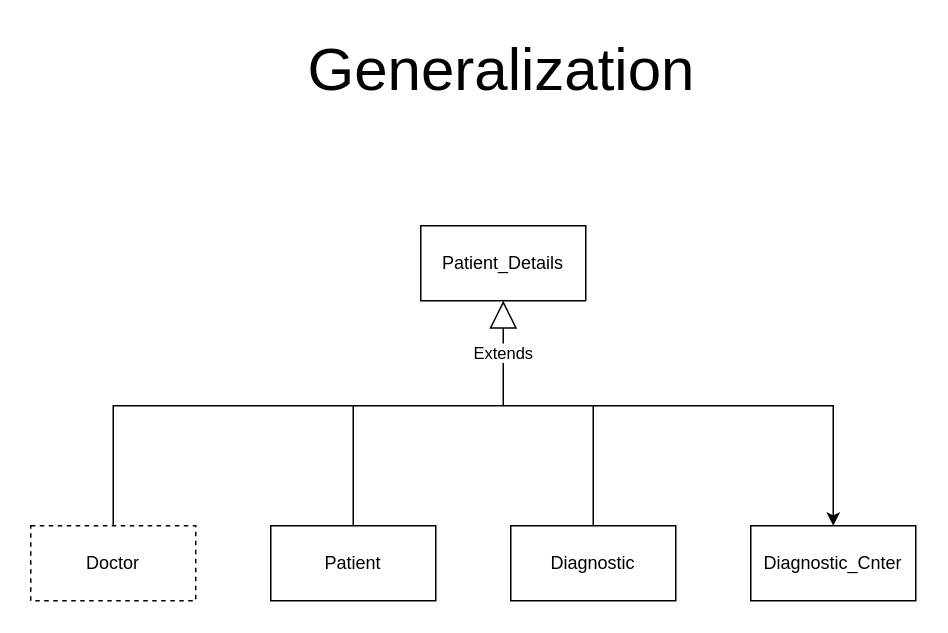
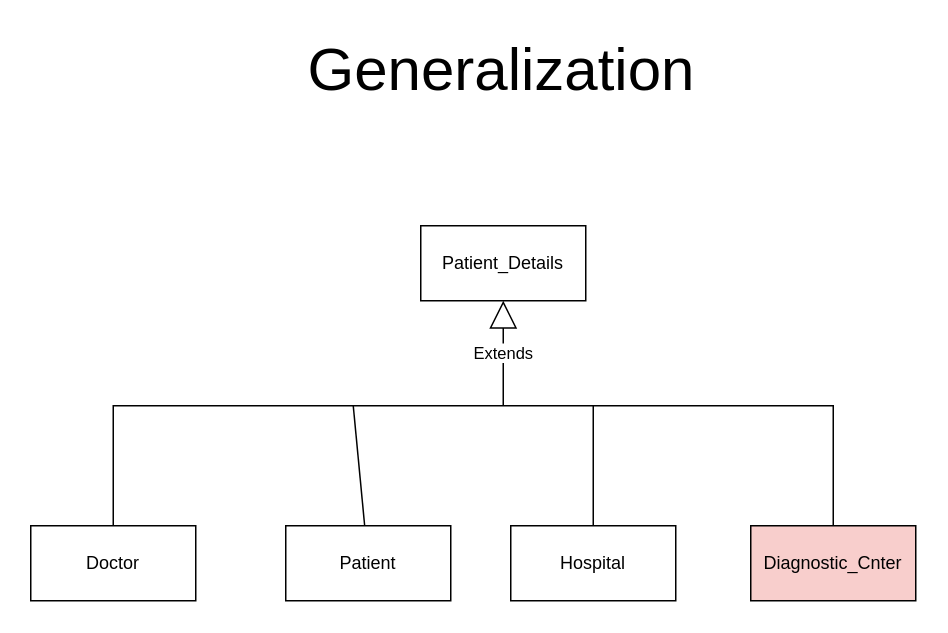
edge "Doctor" -> "Diagnostic_Cnter": arrowhead classic -> none
node "Doctor": style dashed -> solid
node "Patient": moved (353, 563) -> (368, 563)
node "Diagnostic": label "Diagnostic" -> "Hospital"
node "Diagnostic_Cnter": fillcolor #ffffff -> #f8cecc
